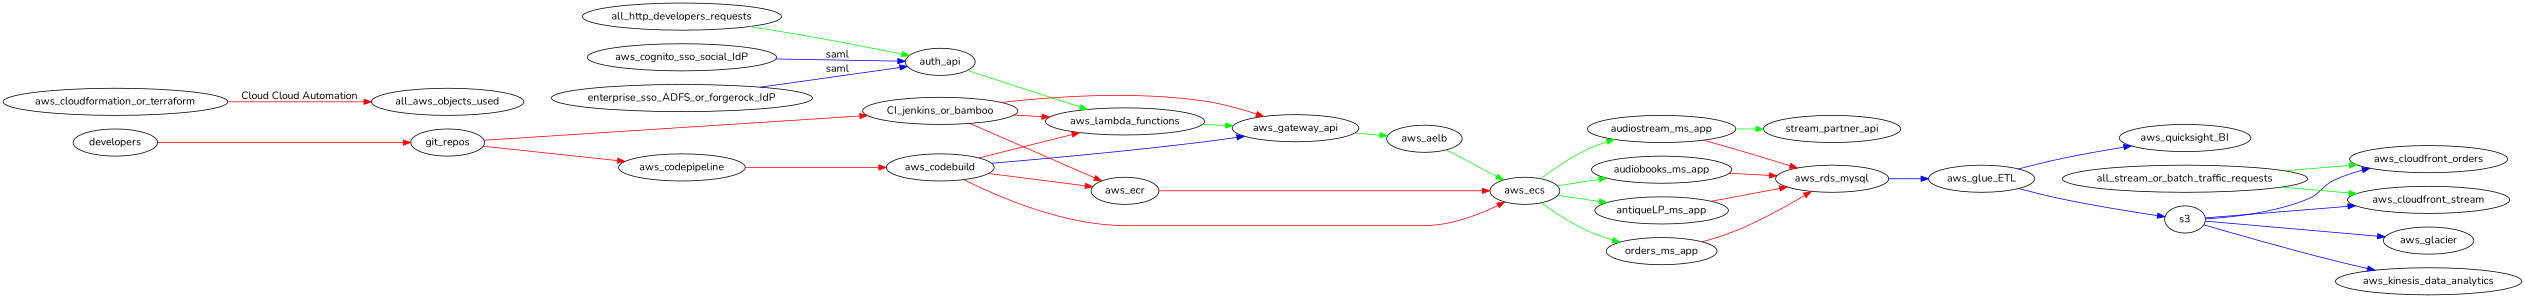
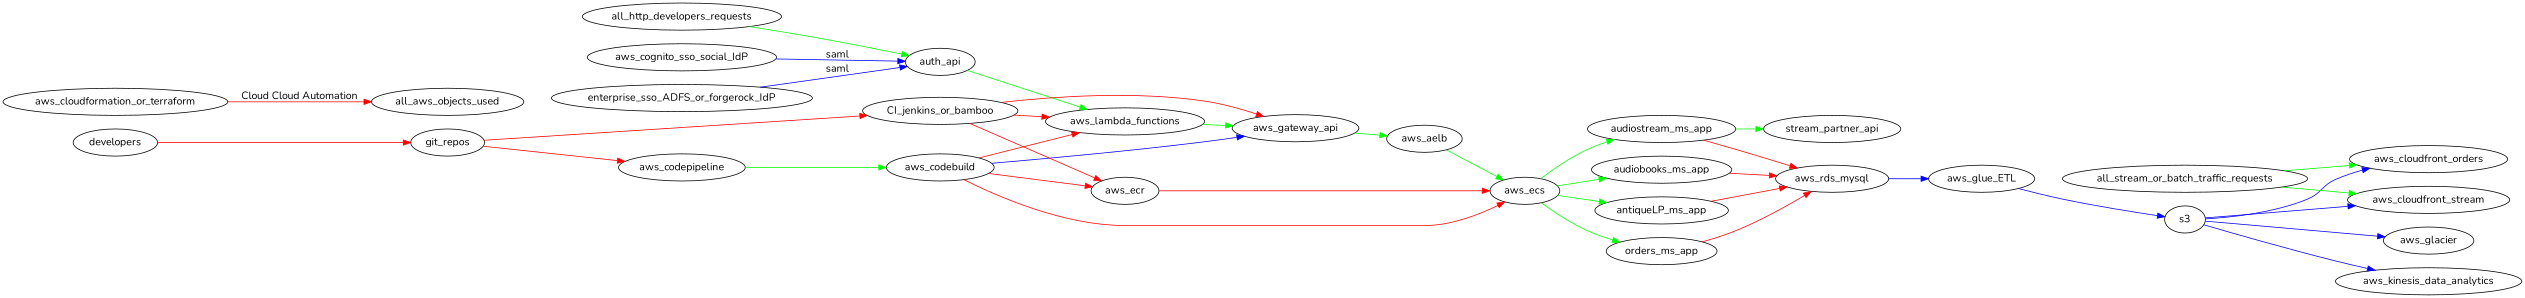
node "aws_quicksight_BI": removed
edge "aws_codepipeline" -> "aws_codebuild": color red -> green
